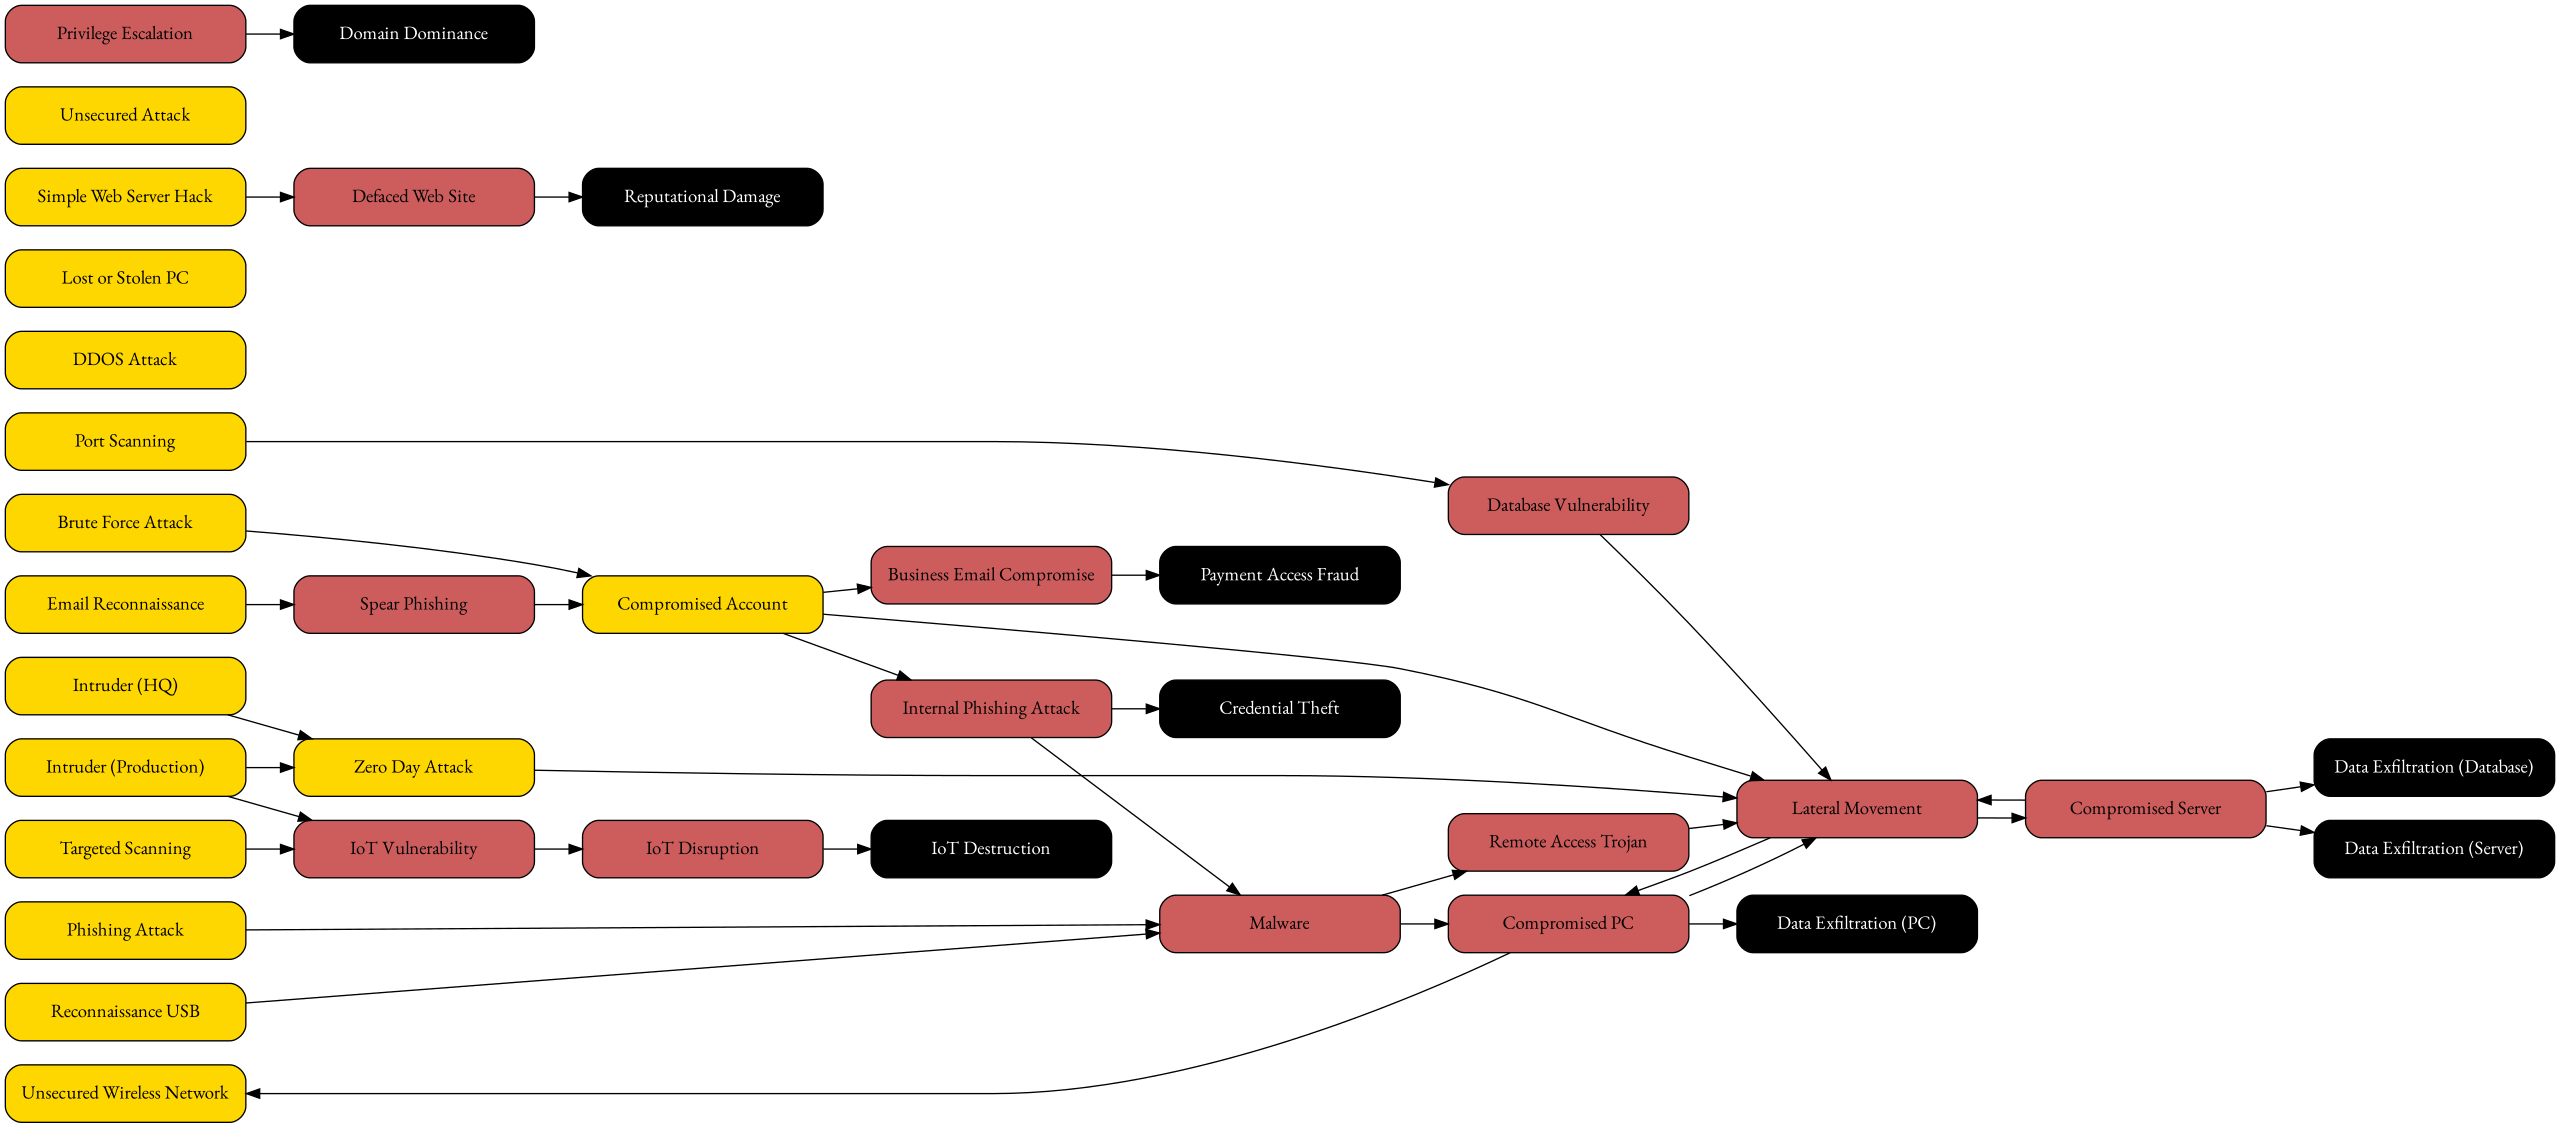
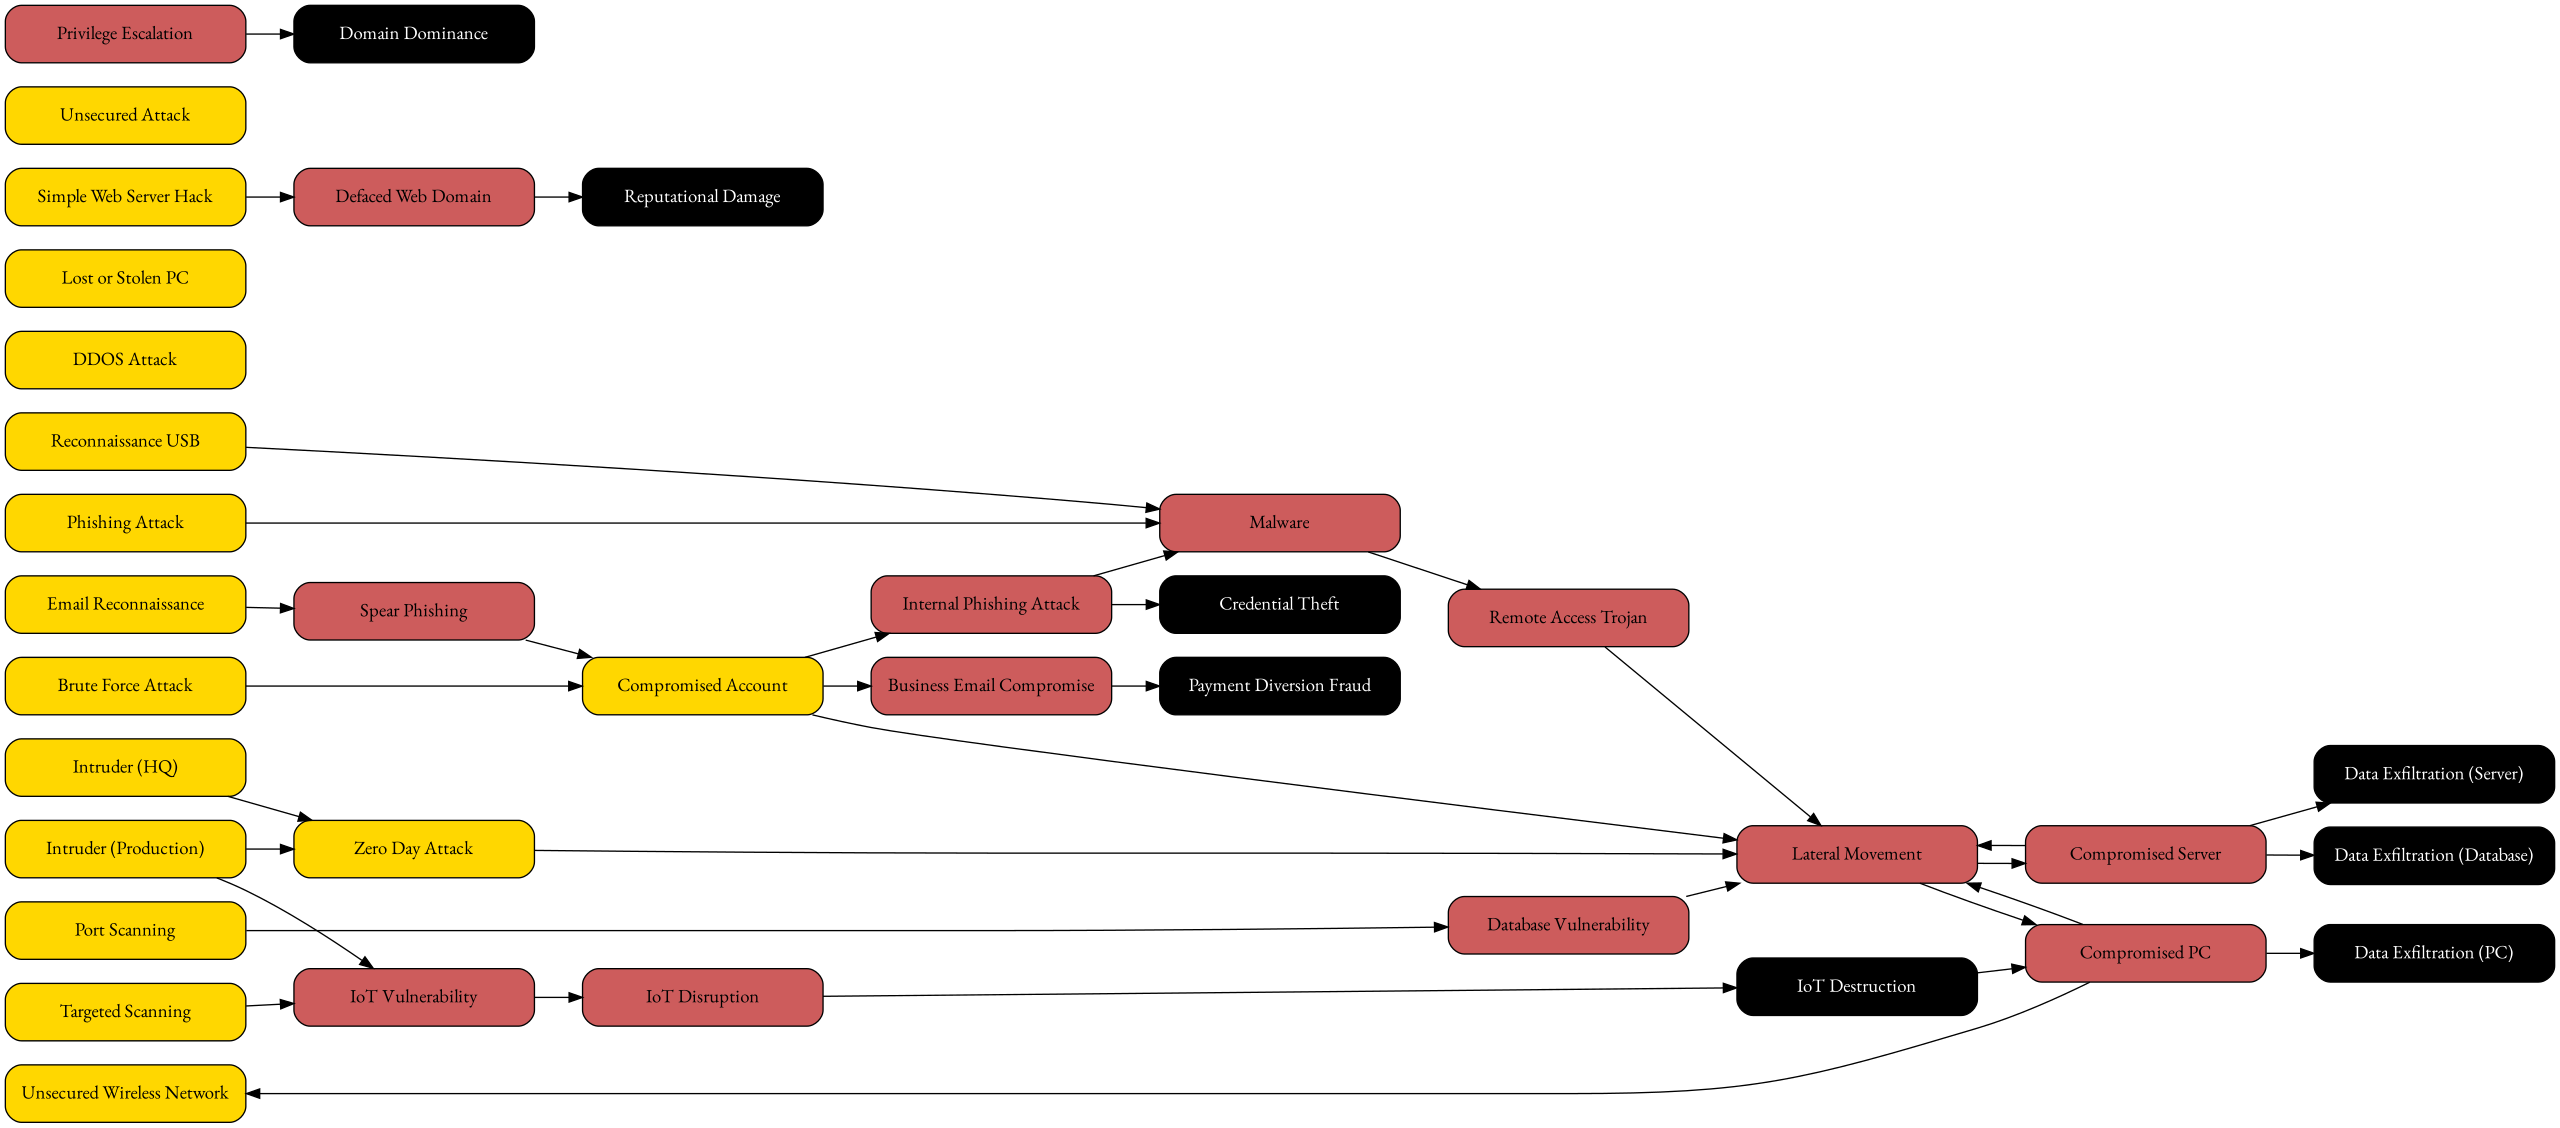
node "Defaced Web Site": label "Defaced Web Site" -> "Defaced Web Domain"
node "Payment Access Fraud": label "Payment Access Fraud" -> "Payment Diversion Fraud"
edge "Malware" -> "Compromised PC": now "IoT Destruction" -> "Compromised PC"
